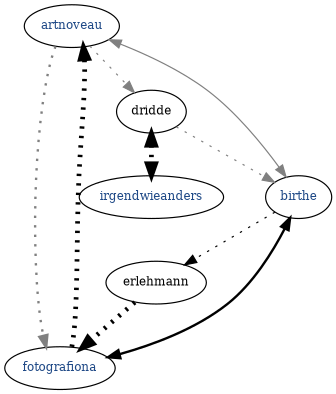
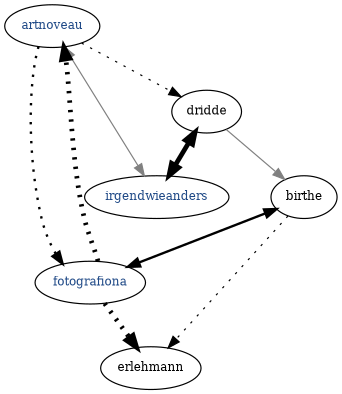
edge "artnoveau" -> "dridde": color #808080 -> #000000
edge "artnoveau" -- "birthe": now "artnoveau" -- "irgendwieanders"
edge "dridde" -> "birthe": style dotted -> solid
edge "dridde" -- "irgendwieanders": style dotted -> solid
edge "artnoveau" -> "fotografiona": color #808080 -> #000000
node "birthe": fontcolor #204a87 -> black
edge "erlehmann" -> "fotografiona": reversed
